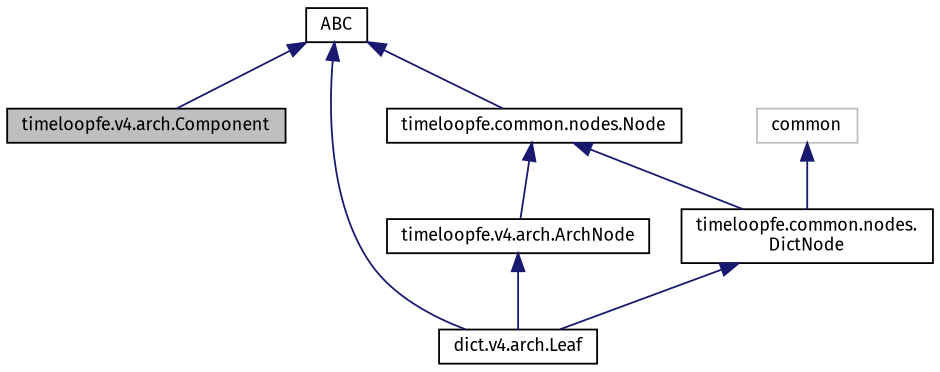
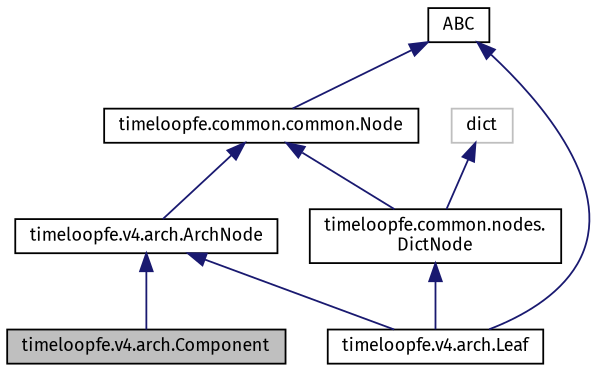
edge "timeloopfe.v4.arch.Component" -> "ABC": now "timeloopfe.v4.arch.Component" -> "timeloopfe.v4.arch.ArchNode"
node "timeloopfe.common.nodes.Node": label "timeloopfe.common.nodes.Node" -> "timeloopfe.common.common.Node"
node "common": label "common" -> "dict"
node "dict.v4.arch.Leaf": label "dict.v4.arch.Leaf" -> "timeloopfe.v4.arch.Leaf"
